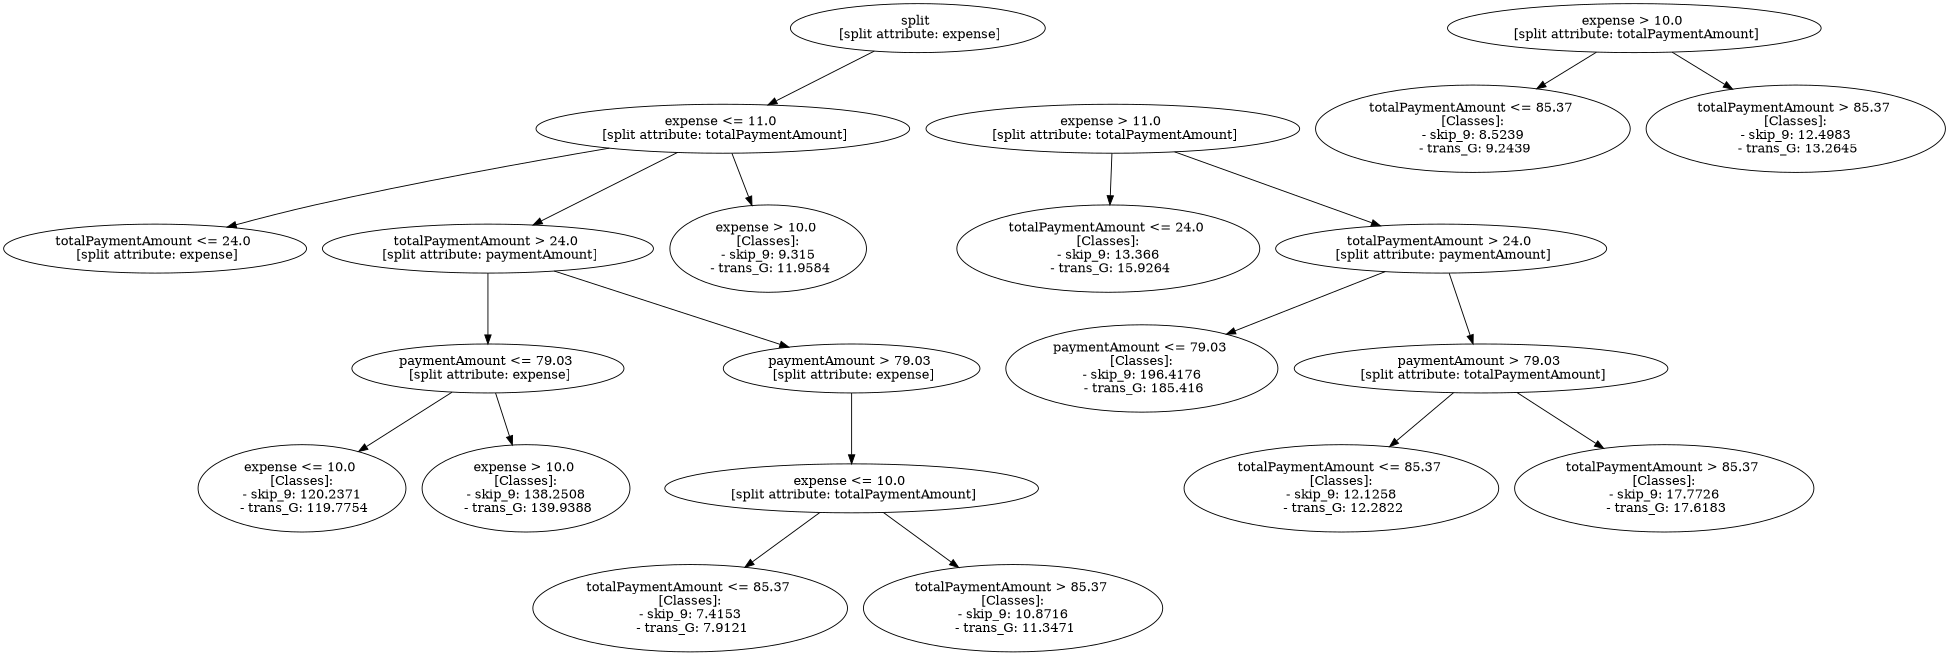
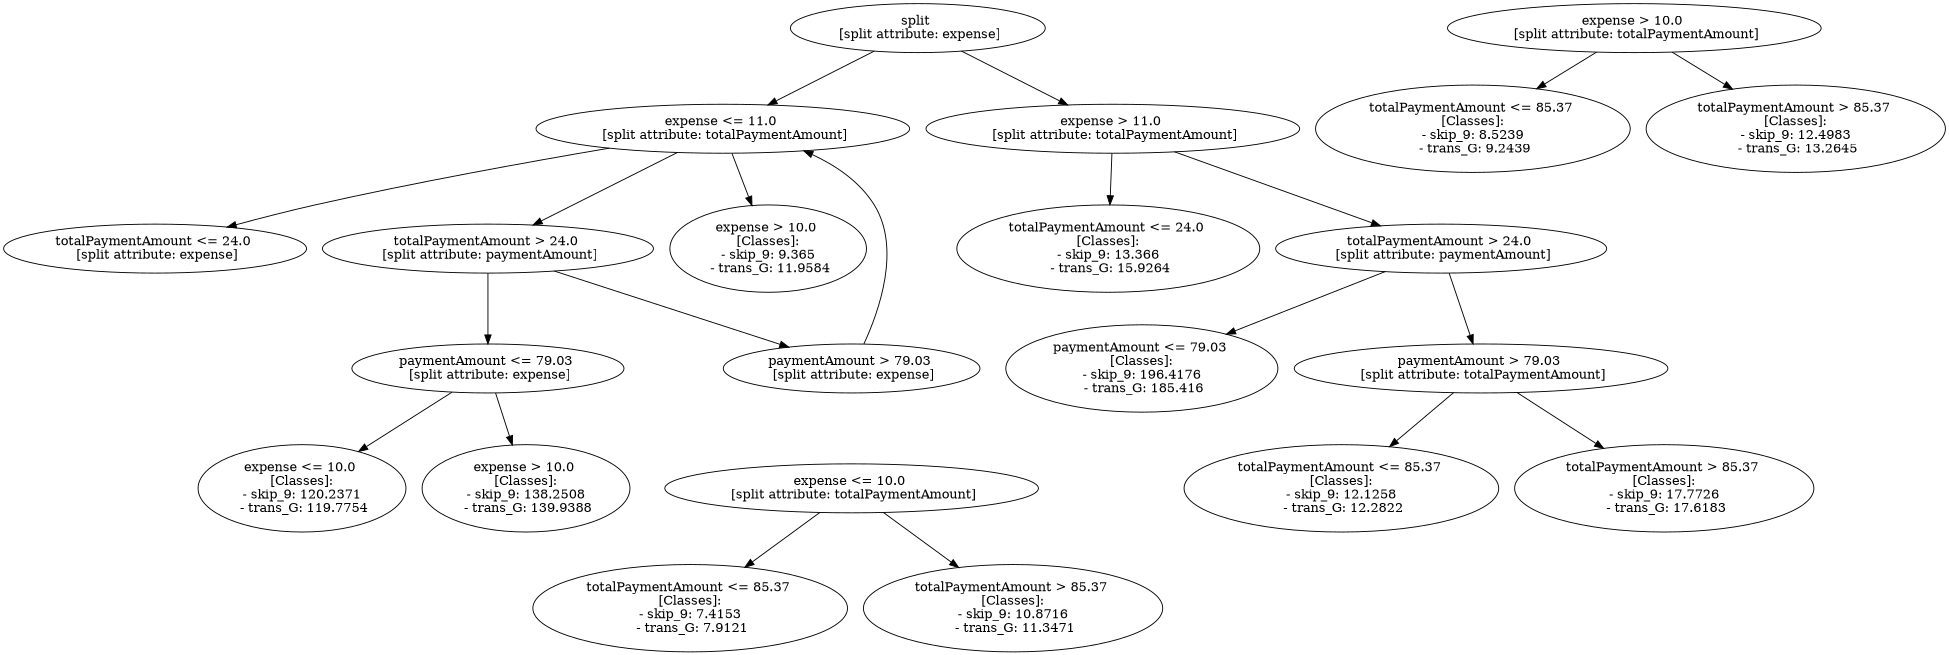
edge "split [split attribute: expense]" -> "expense > 11.0 [split attribute: totalPaymentAmount]": added
node "expense > 10.0 [Classes]: - skip_9: 9.315 - trans_G: 11.9584": label "expense > 10.0 [Classes]: - skip_9: 9.315 - trans_G: 11.9584" -> "expense > 10.0 [Classes]: - skip_9: 9.365 - trans_G: 11.9584"
edge "paymentAmount > 79.03 [split attribute: expense]" -> "expense <= 10.0 [split attribute: totalPaymentAmount]": now "paymentAmount > 79.03 [split attribute: expense]" -> "expense <= 11.0 [split attribute: totalPaymentAmount]"
